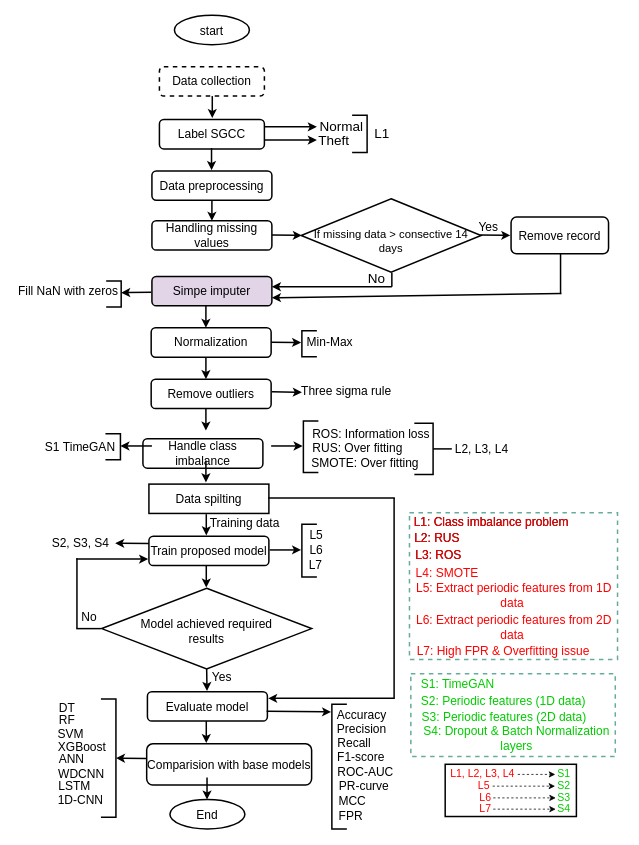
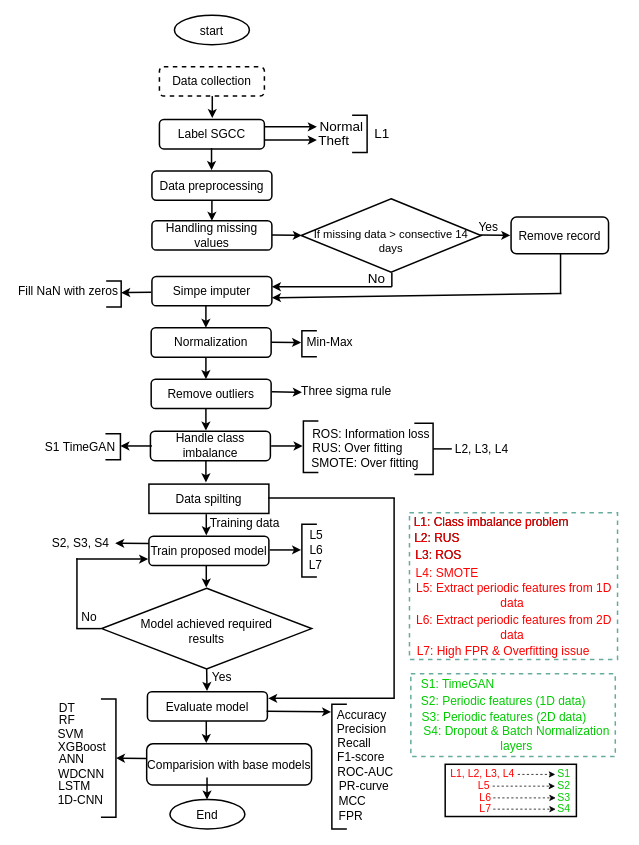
node "Simpe imputer": fillcolor #e1d5e7 -> #ffffff
node "Handle class imbalance": moved (203, 454) -> (210, 446)
